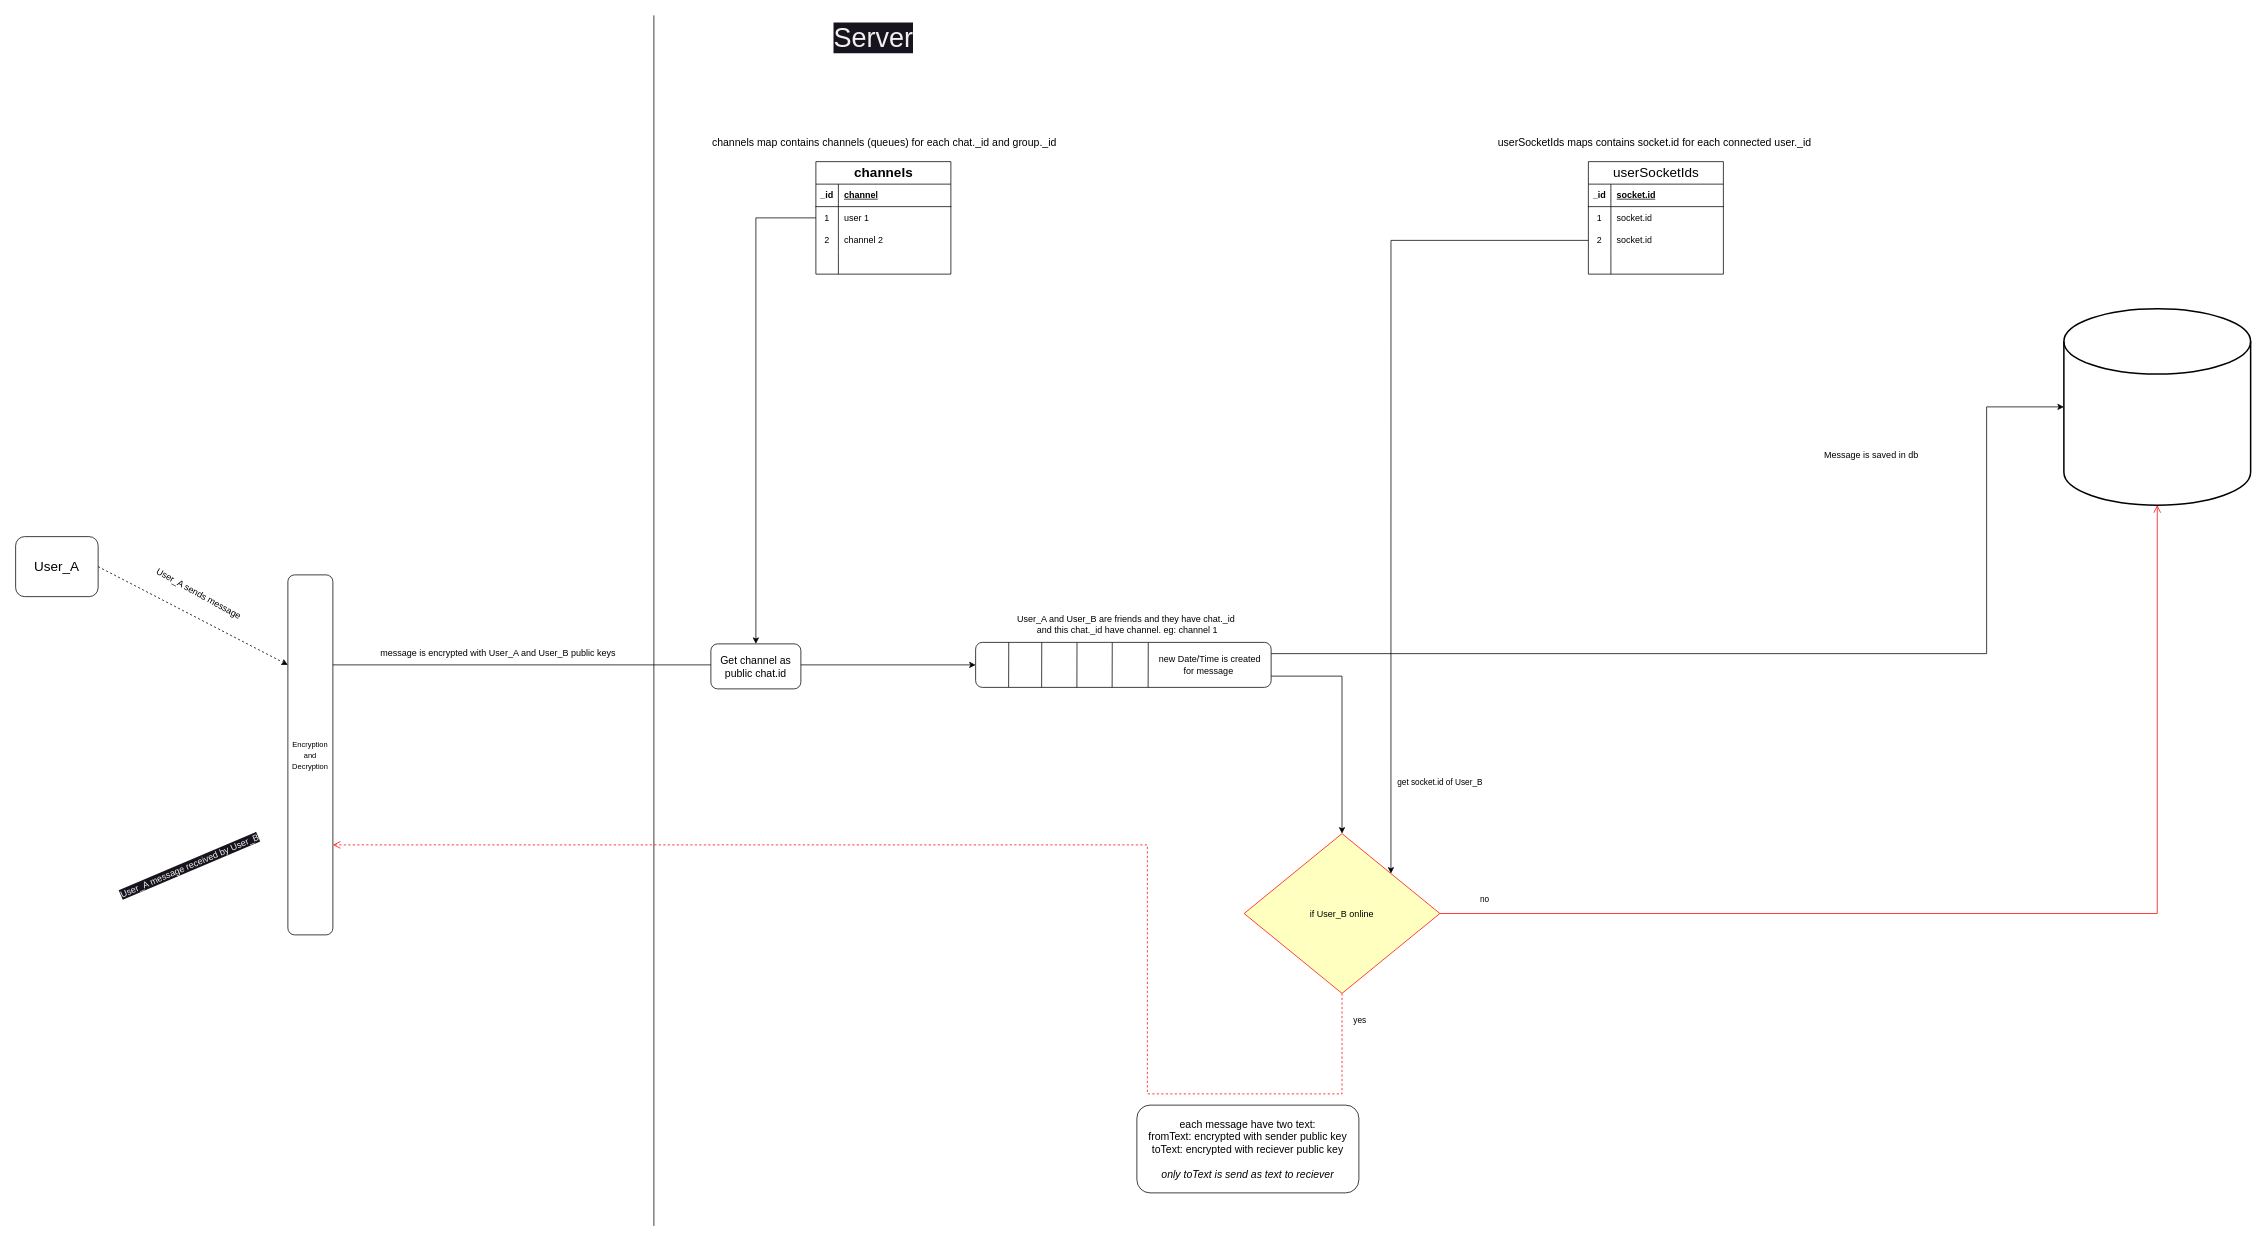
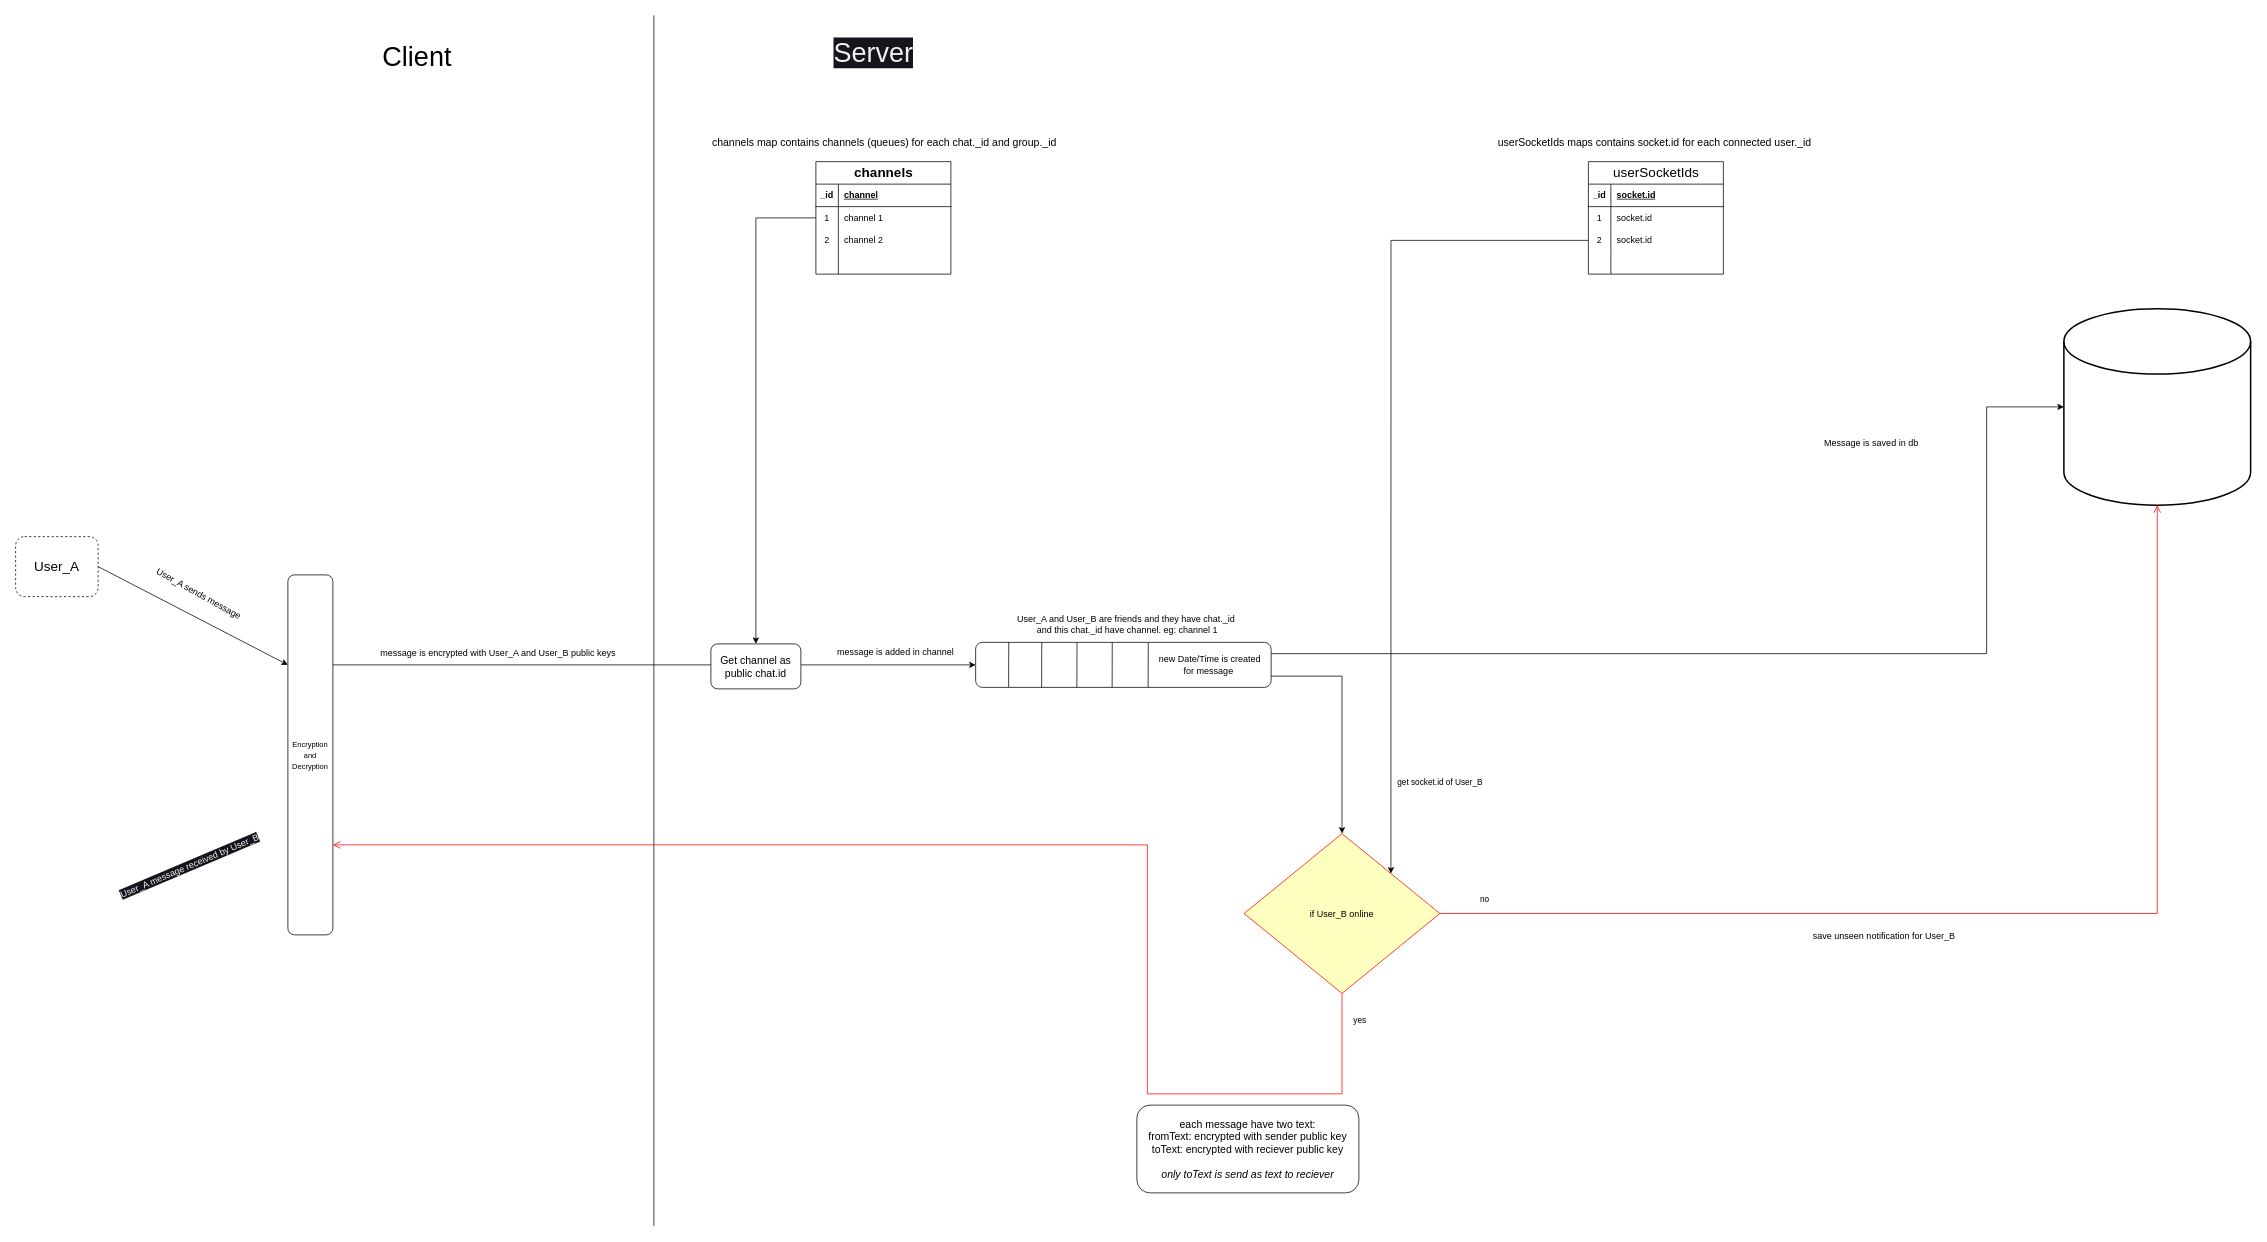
node "Server": moved (877, 41) -> (877, 56)
node "Client": added
node "user 1": label "user 1" -> "channel 1"
node "Message is saved in db": moved (1871, 455) -> (1871, 444)
node "User_A": style solid -> dashed
edge "User_A" -> "Encryption and Decryption": style dashed -> solid
node "message is added in channel": added
edge "if User_B online" -> "Encryption and Decryption": style dashed -> solid
node "save unseen notification for User_B": added
